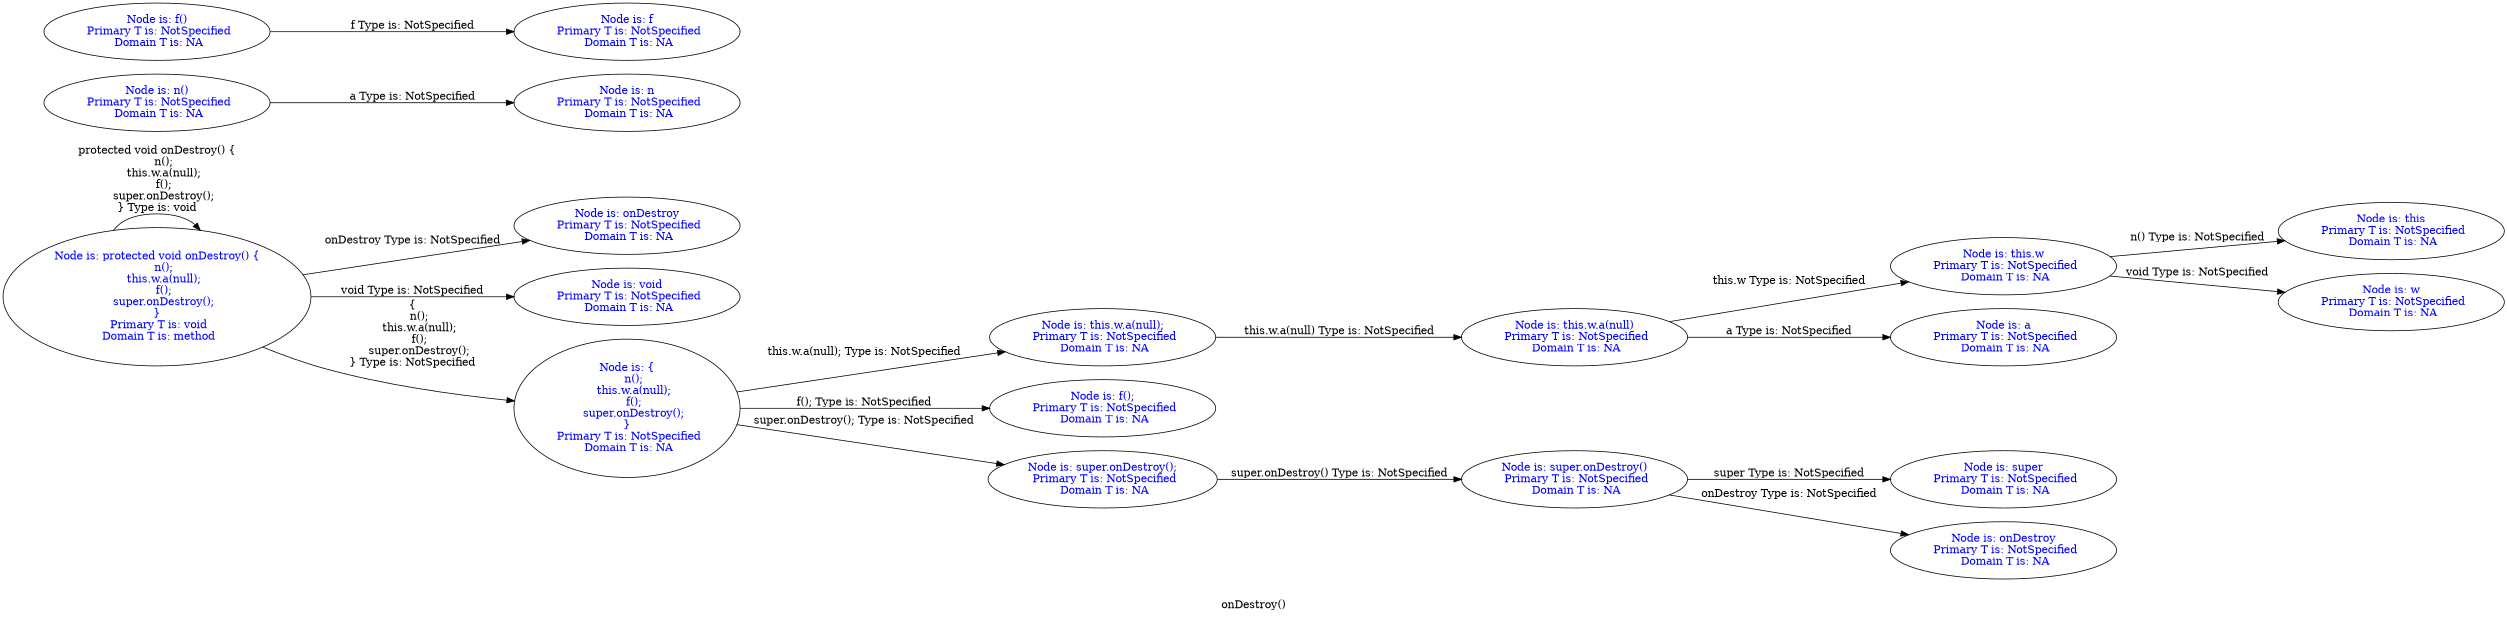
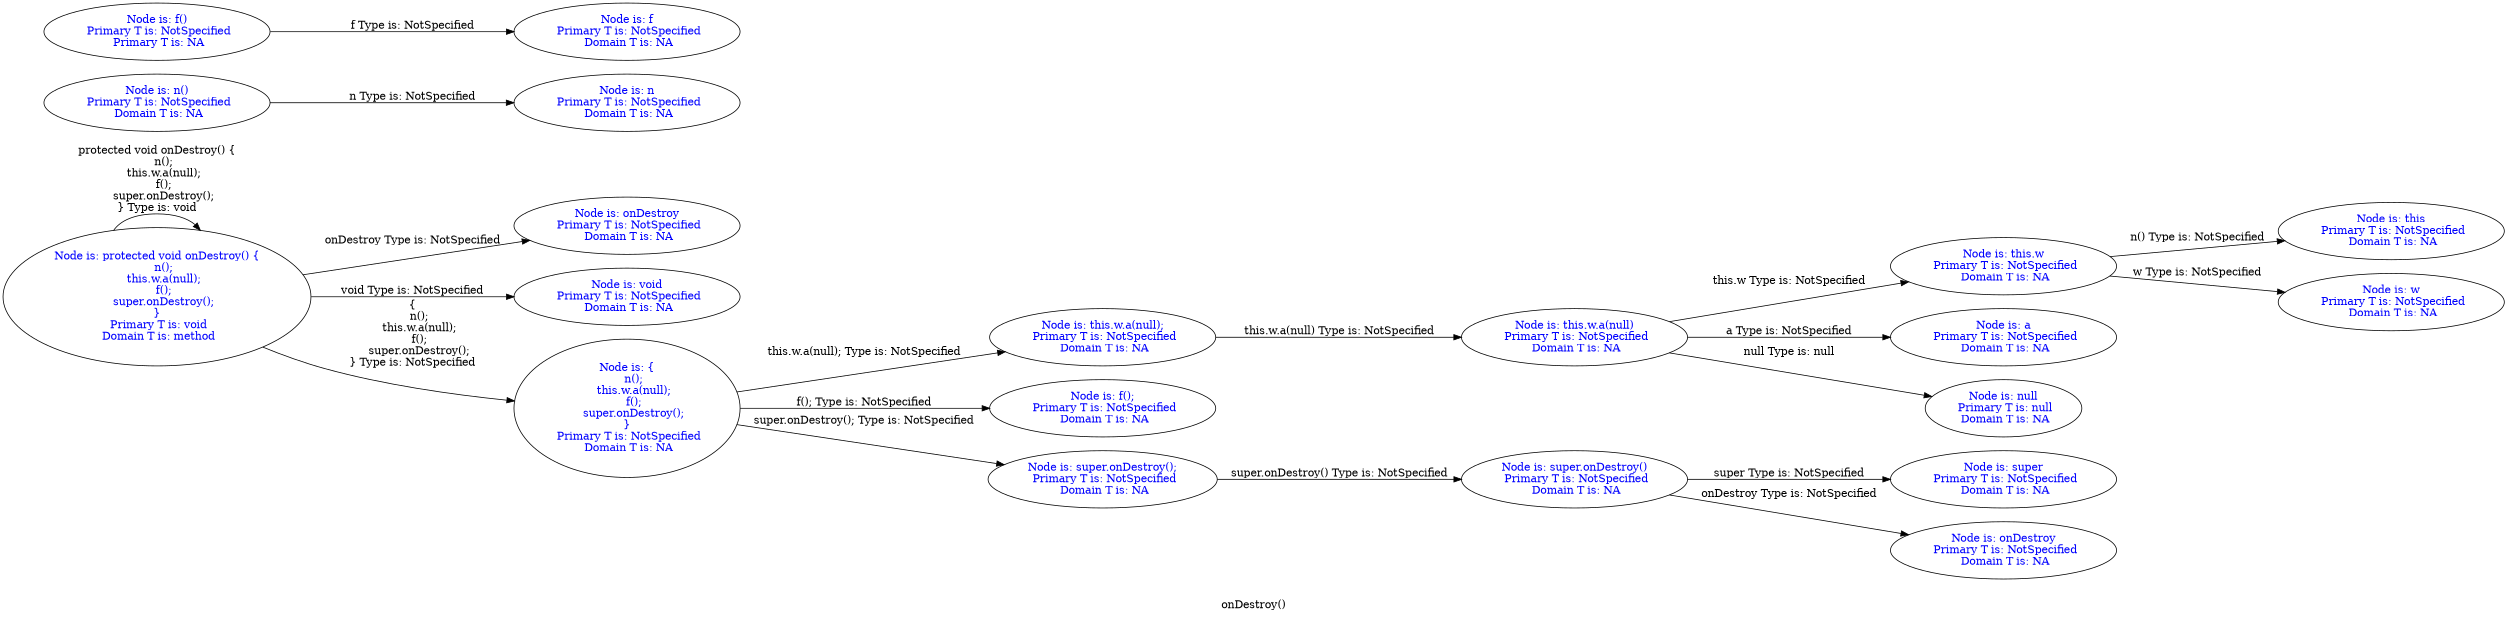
node "Node is: f() Primary T is: NotSpecified Domain T is: NA": label "Node is: f() Primary T is: NotSpecified Domain T is: NA" -> "Node is: f() Primary T is: NotSpecified Primary T is: NA"
edge "Node is: n() Primary T is: NotSpecified Domain T is: NA" -> "Node is: n Primary T is: NotSpecified Domain T is: NA": label "a Type is: NotSpecified" -> "n Type is: NotSpecified"
edge "Node is: this.w Primary T is: NotSpecified Domain T is: NA" -> "Node is: w Primary T is: NotSpecified Domain T is: NA": label "void Type is: NotSpecified" -> "w Type is: NotSpecified"
node "Node is: null Primary T is: null Domain T is: NA": added
